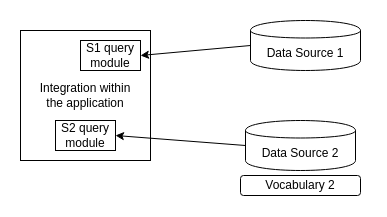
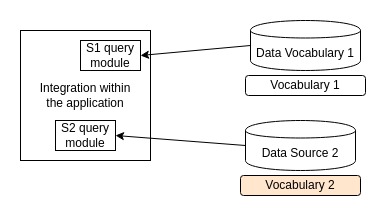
node "Data Source 1": label "Data Source 1" -> "Data Vocabulary 1"
node "Vocabulary 1": added
node "Vocabulary 2": fillcolor #ffffff -> #ffe6cc
